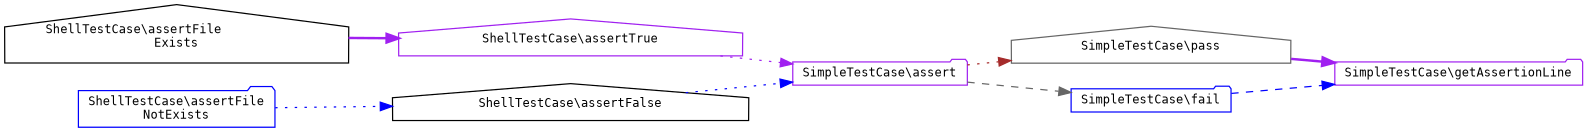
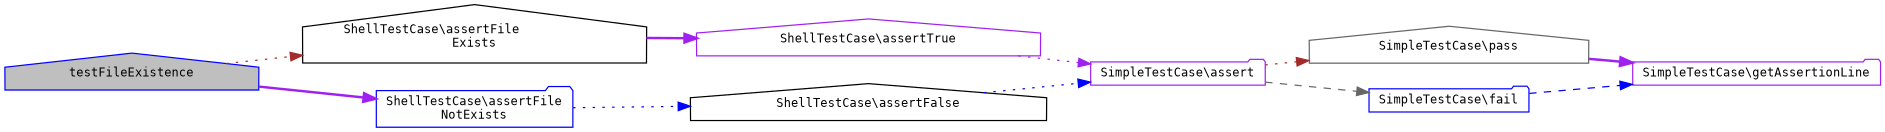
node "testFileExistence": added
